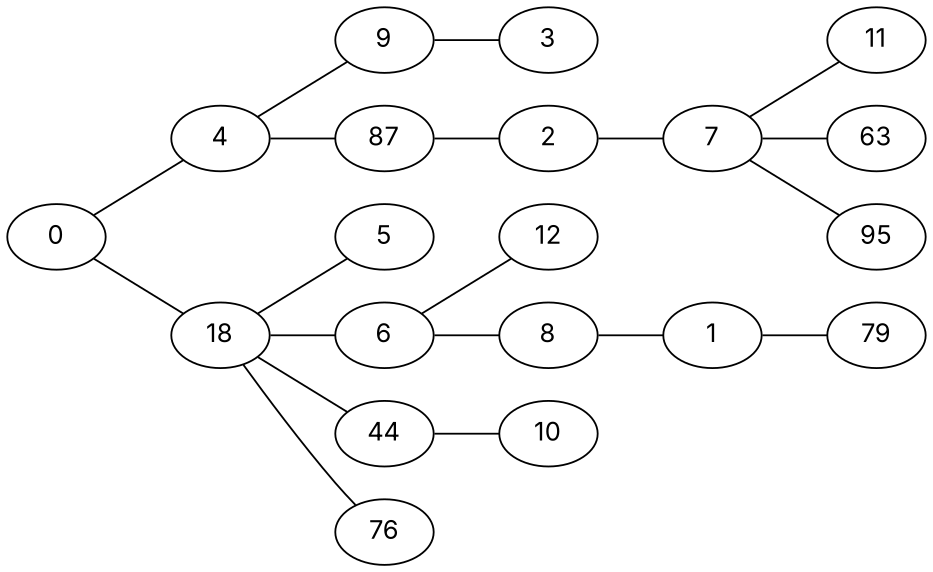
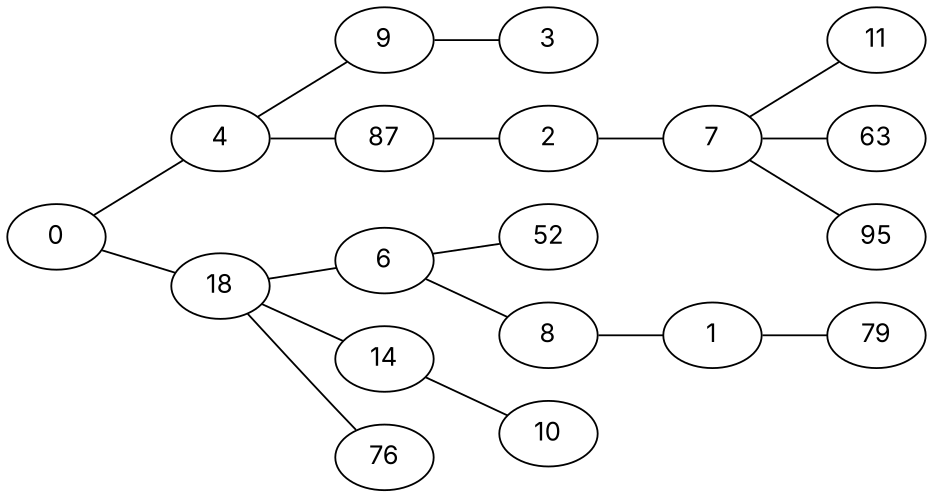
node "5": removed
node "12": label "12" -> "52"
node "44": label "44" -> "14"
